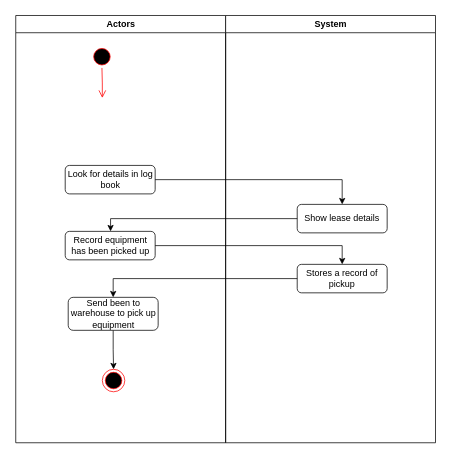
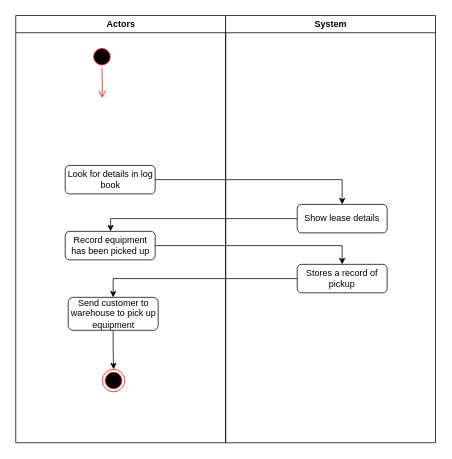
node "Send been to warehouse to pick up equipment": label "Send been to warehouse to pick up equipment" -> "Send customer to warehouse to pick up equipment"
